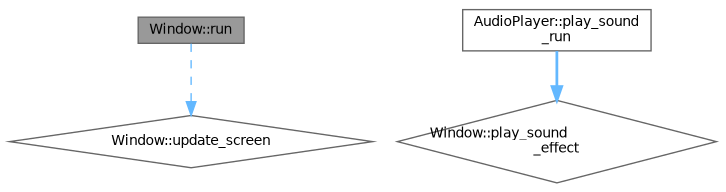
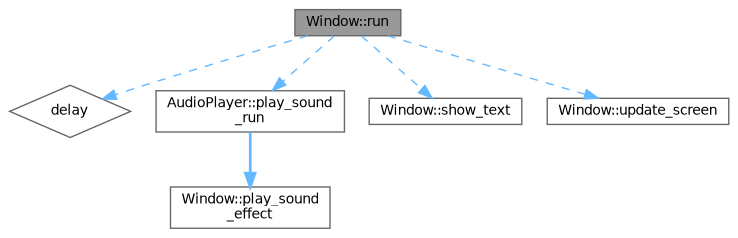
edge "Window::run" -> "AudioPlayer::play_sound _run": added
node "delay": added
node "Window::show_text": added
node "Window::update_screen": shape diamond -> box
node "Window::play_sound _effect": shape diamond -> box
